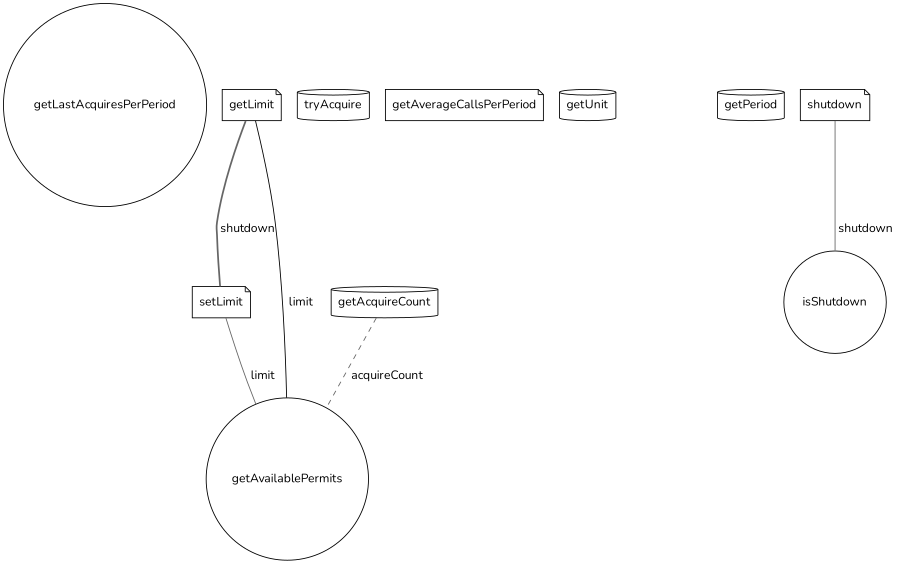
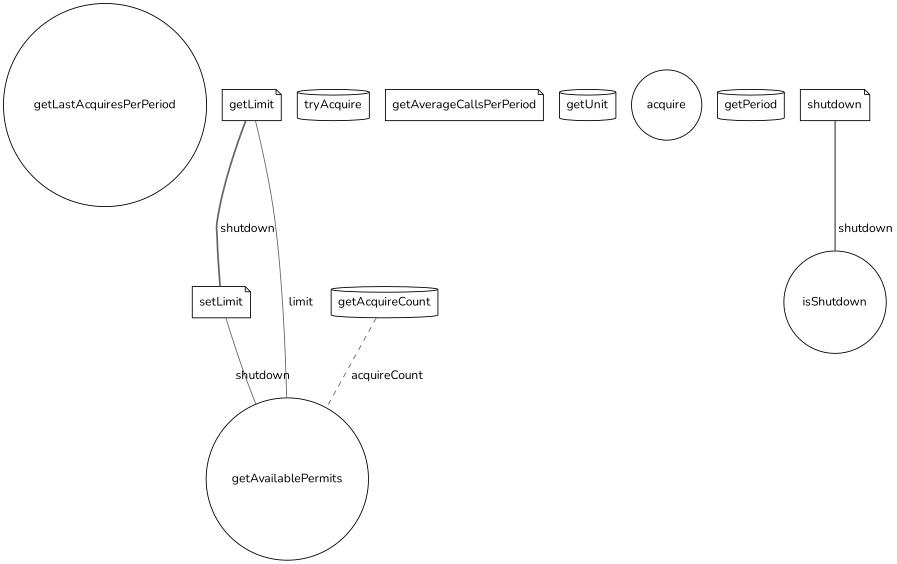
node "acquire": added
edge "shutdown" -- "isShutdown": color gray40 -> black
edge "getLimit" -- "getAvailablePermits": color black -> gray40
edge "setLimit" -- "getAvailablePermits": label " limit" -> " shutdown"
